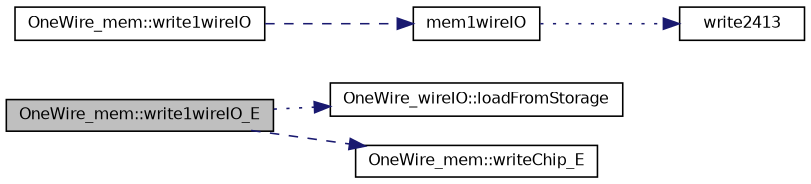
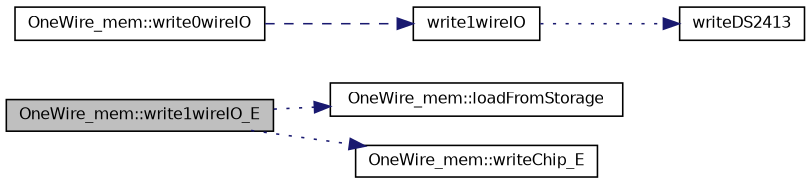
node "OneWire_mem::write1wireIO": label "OneWire_mem::write1wireIO" -> "OneWire_mem::write0wireIO"
node "mem1wireIO": label "mem1wireIO" -> "write1wireIO"
node "write2413": label "write2413" -> "writeDS2413"
node "OneWire_wireIO::loadFromStorage": label "OneWire_wireIO::loadFromStorage" -> "OneWire_mem::loadFromStorage"
edge "OneWire_mem::write1wireIO_E" -> "OneWire_mem::writeChip_E": style dashed -> dotted
